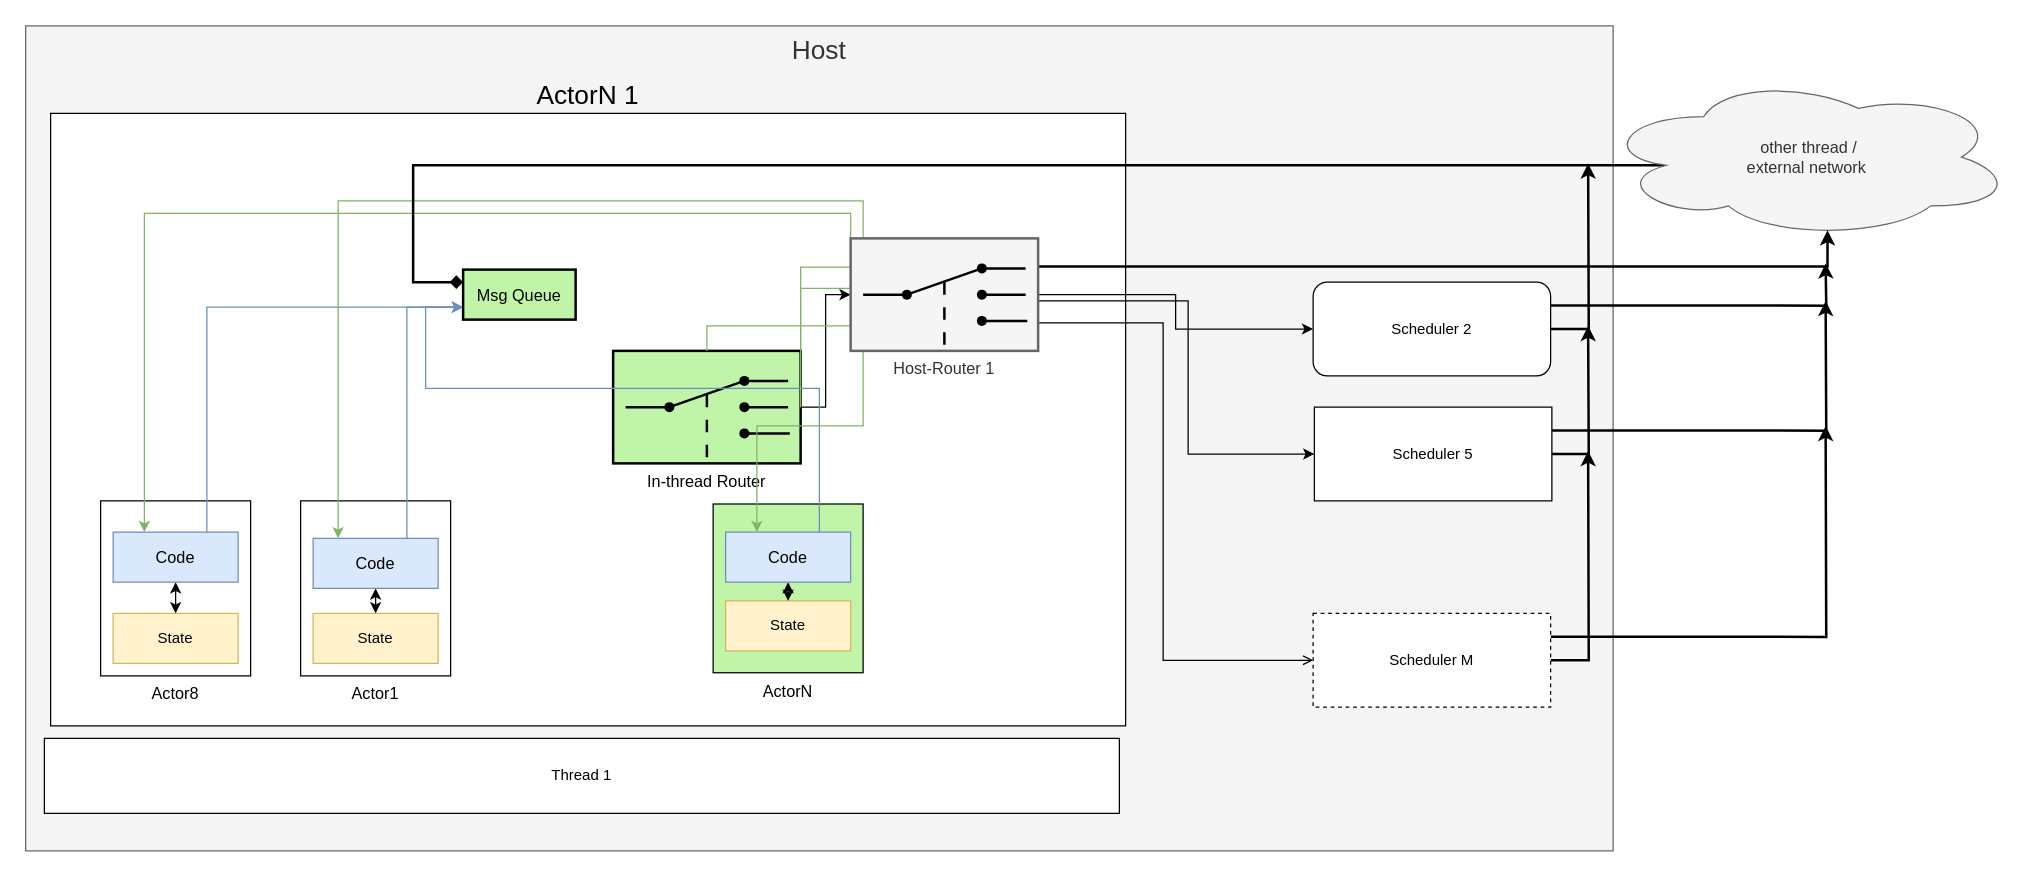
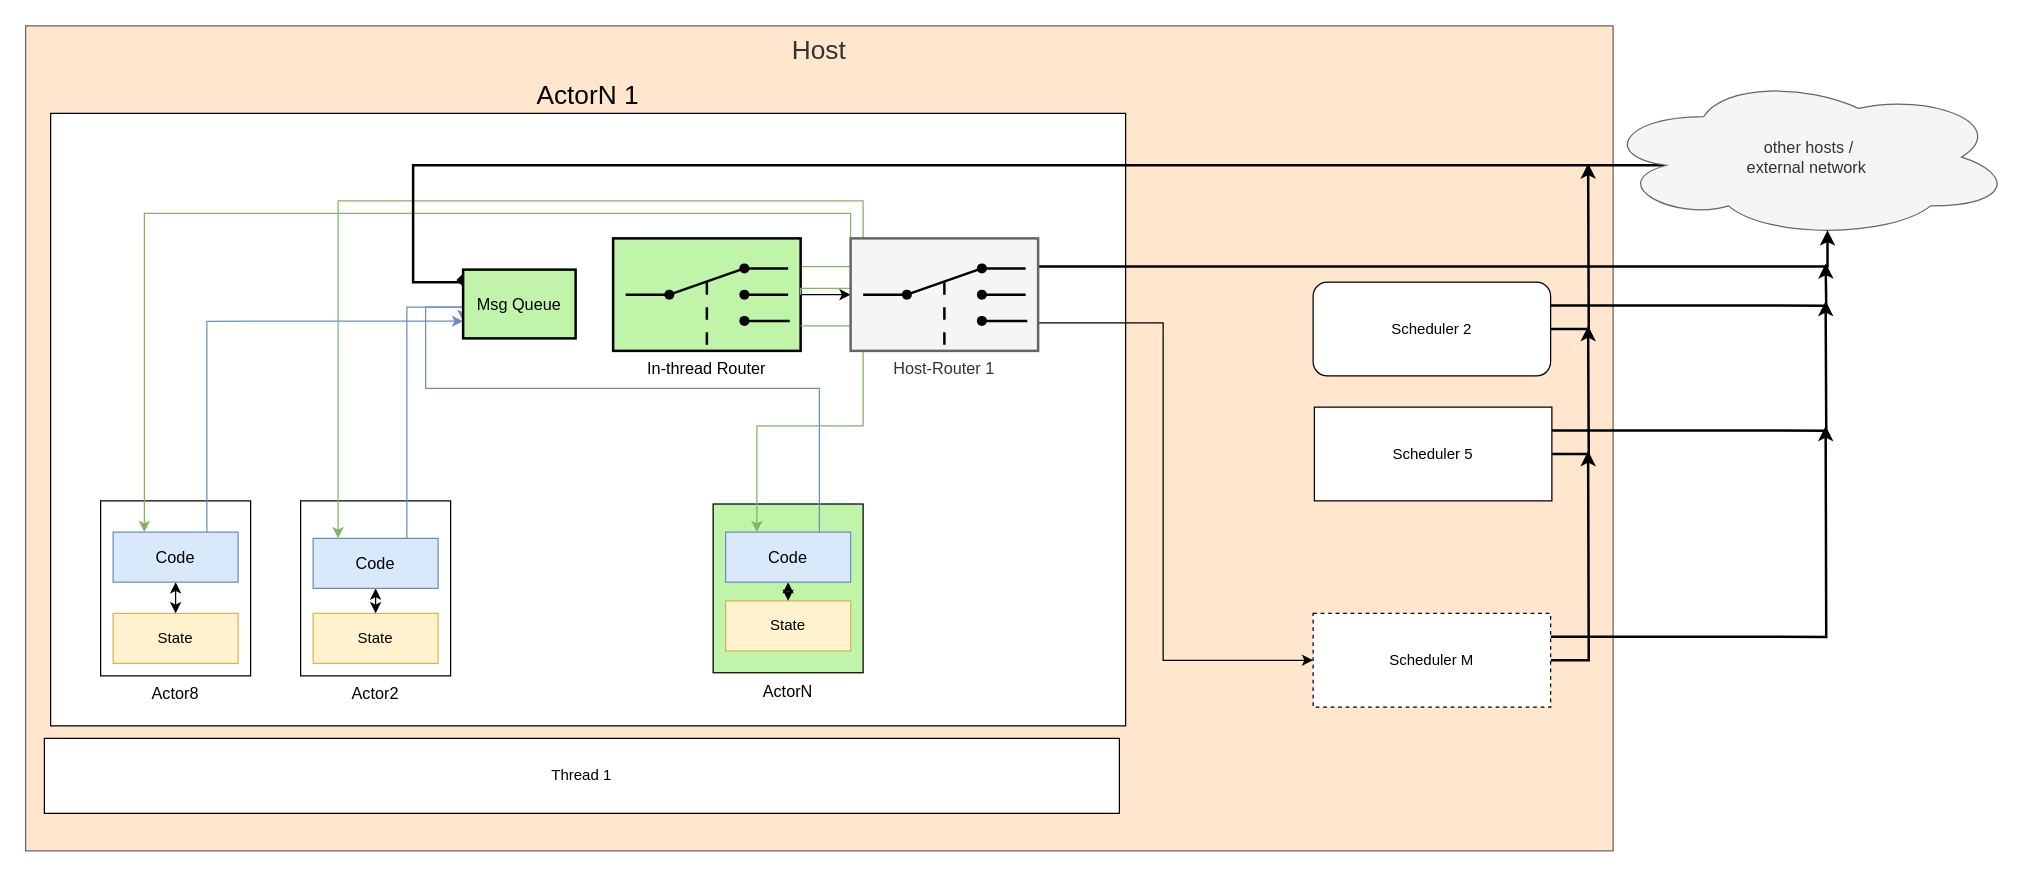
node "Host": fillcolor #f5f5f5 -> #ffe6cc
node "other thread / external network": label "other thread / external network" -> "other hosts / external network"
node "Msg Queue": size 113x50 -> 113x69
edge "Host-Router 1" -> "Scheduler 2": removed
edge "Host-Router 1" -> "Scheduler 5": removed
node "In-thread Router": moved (707, 407) -> (707, 294)
edge "Host-Router 1" -> "Scheduler M": arrowhead open -> classic
node "Actor1": label "Actor1" -> "Actor2"
